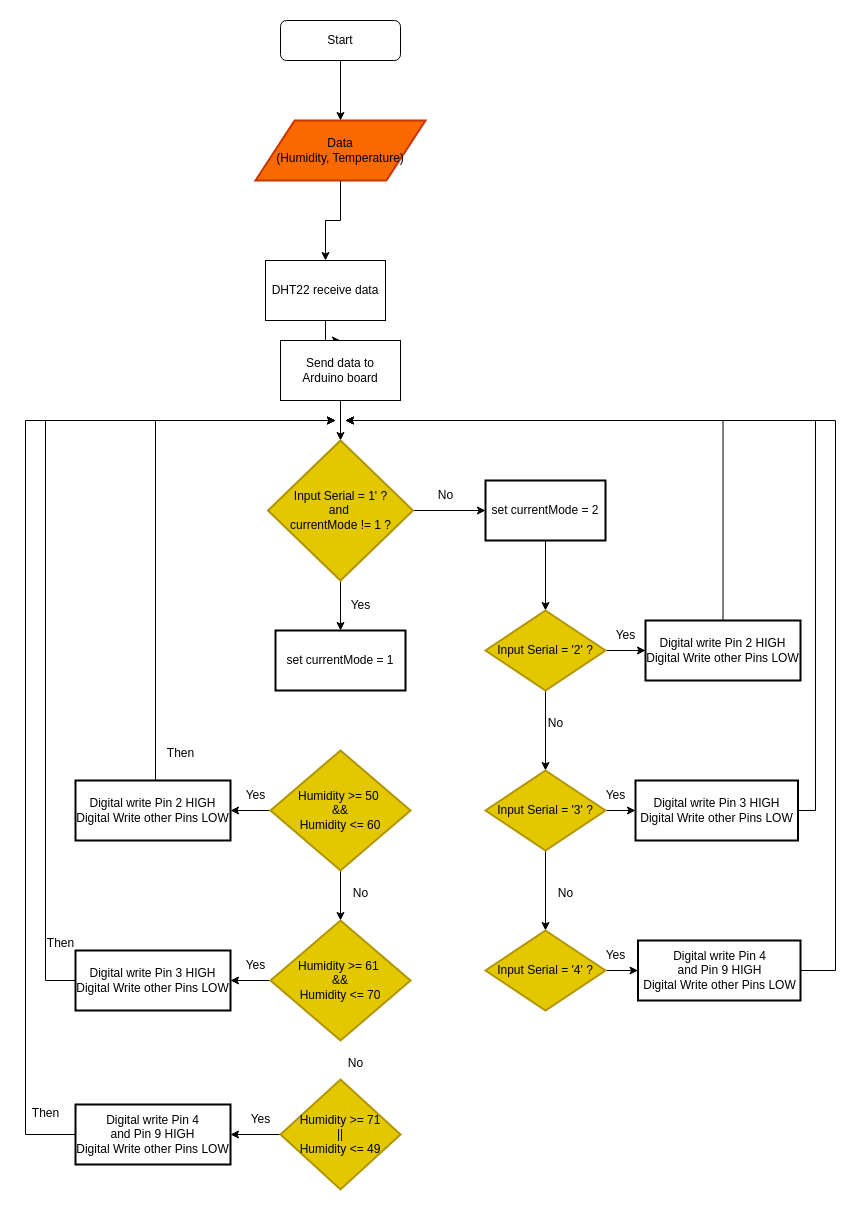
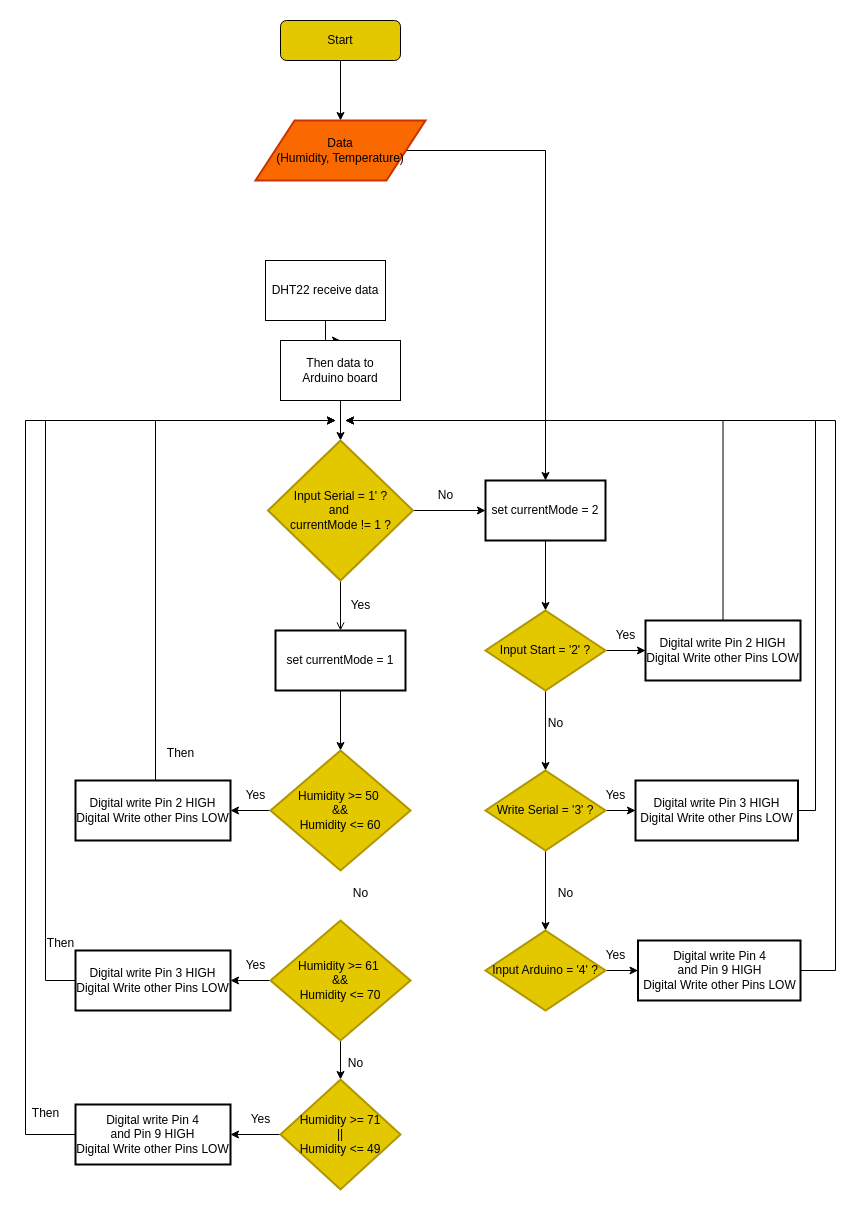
node "Start": fillcolor #ffffff -> #e3c800
edge "Data (Humidity, Temperature)" -> "DHT22 receive data": now "Data (Humidity, Temperature)" -> "set currentMode = 2"
node "Send data to Arduino board": label "Send data to Arduino board" -> "Then data to Arduino board"
edge "Input Serial = 1' ? and currentMode != 1 ?" -> "set currentMode = 1": arrowhead classic -> open
node "Input Serial = '2' ?": label "Input Serial = '2' ?" -> "Input Start = '2' ?"
edge "set currentMode = 1" -> "Humidity >= 50 && Humidity <= 60": added
node "Input Serial = '3' ?": label "Input Serial = '3' ?" -> "Write Serial = '3' ?"
edge "Humidity >= 50 && Humidity <= 60" -> "Humidity >= 61 && Humidity <= 70": removed
node "Input Serial = '4' ?": label "Input Serial = '4' ?" -> "Input Arduino = '4' ?"
edge "Humidity >= 61 && Humidity <= 70" -> "Humidity >= 71 || Humidity <= 49": added
